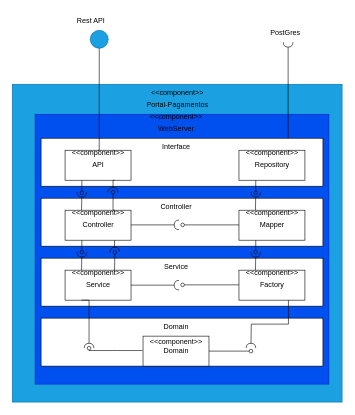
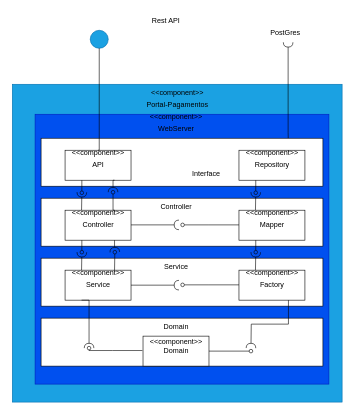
node "Rest API": moved (91, 21) -> (166, 21)
node "Interface": moved (176, 147) -> (206, 174)
